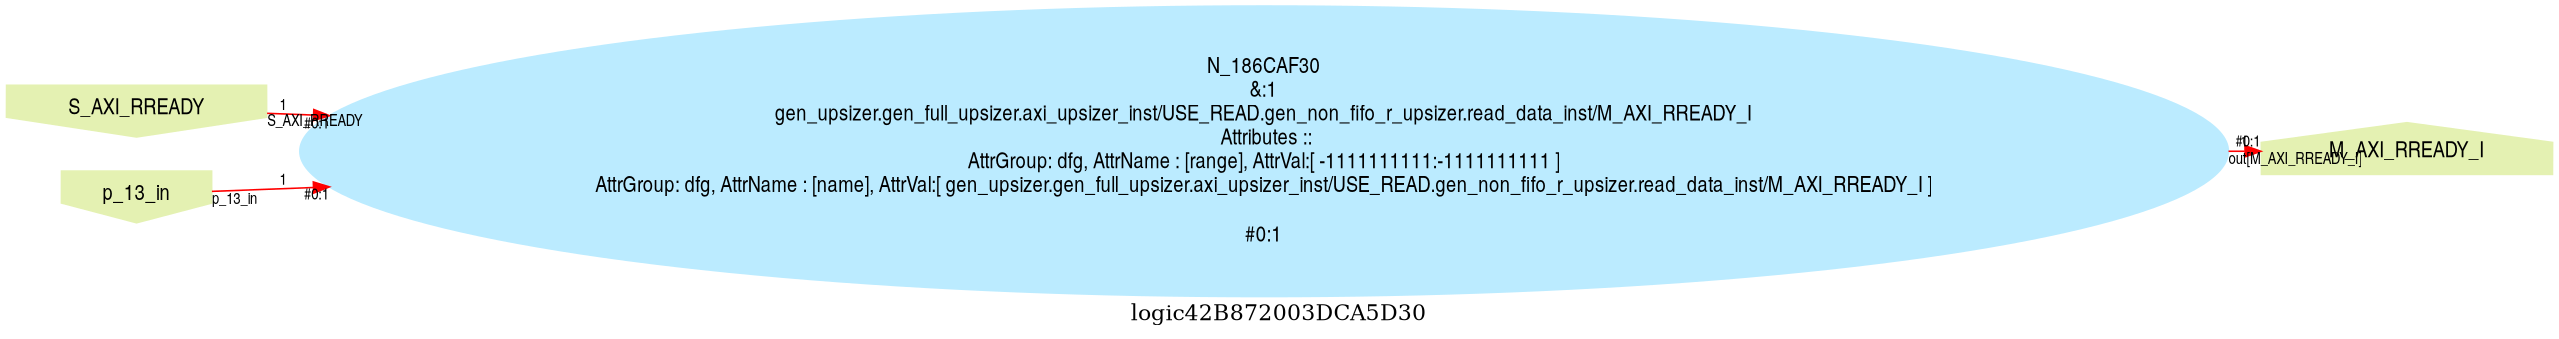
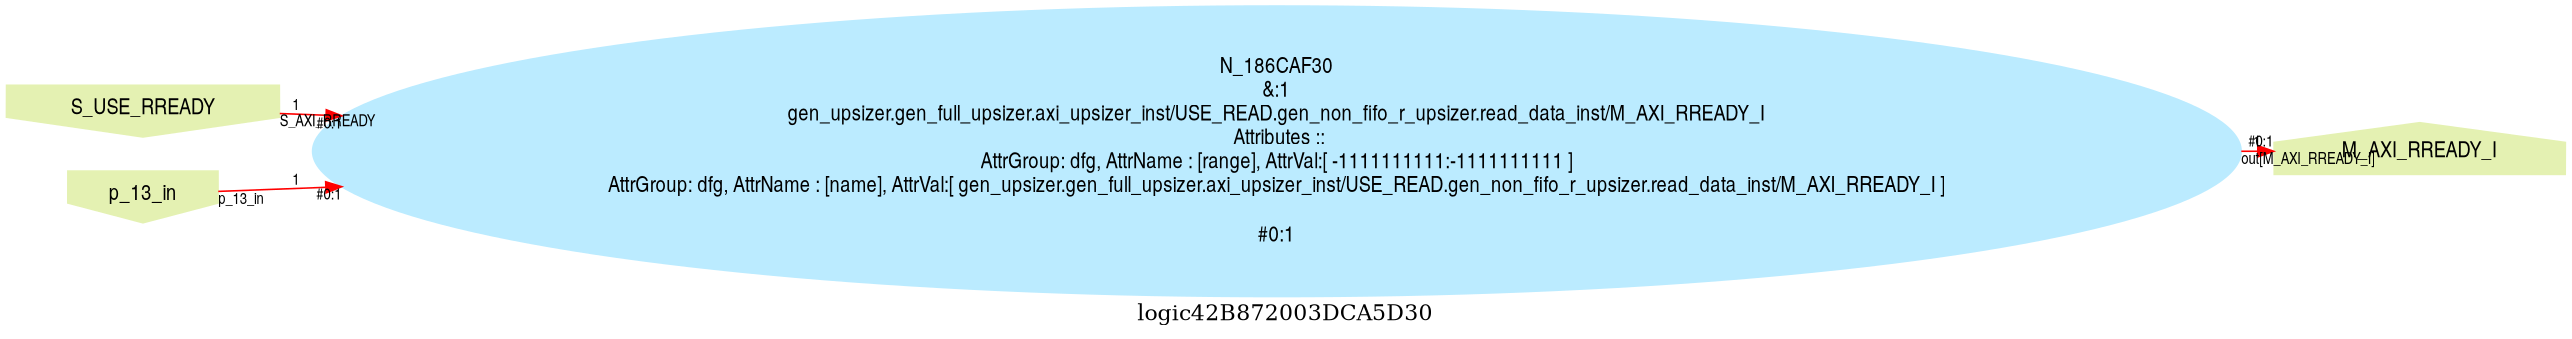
node "S_AXI_RREADY": label "S_AXI_RREADY" -> "S_USE_RREADY"
